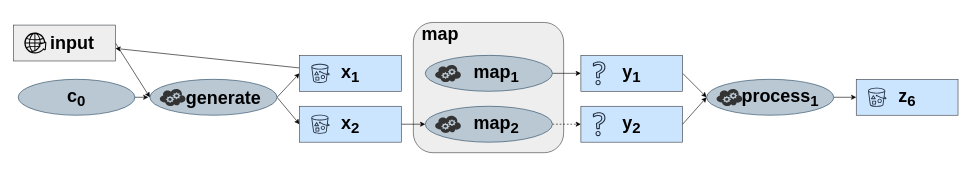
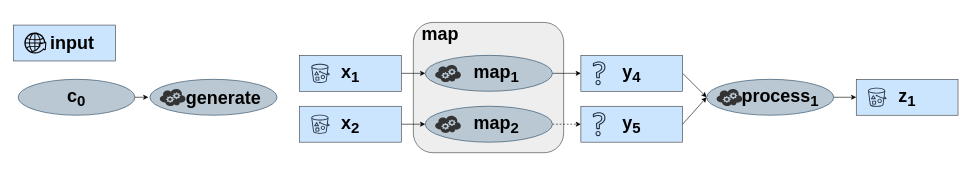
node "input": fillcolor #eeeeee -> #cce5ff
edge "x1" -> "input": now "x1" -> "map1"
edge "input" -> "generate": removed
node "y1": label "y1" -> "y4"
edge "generate" -> "x1": removed
node "z6": label "z6" -> "z1"
edge "generate" -> "x2": removed
node "y2": label "y2" -> "y5"
